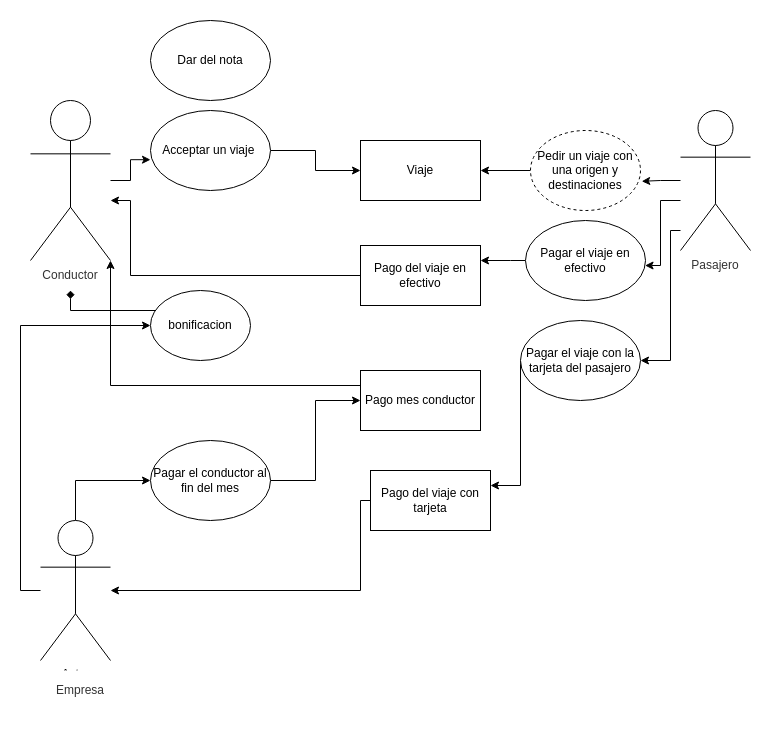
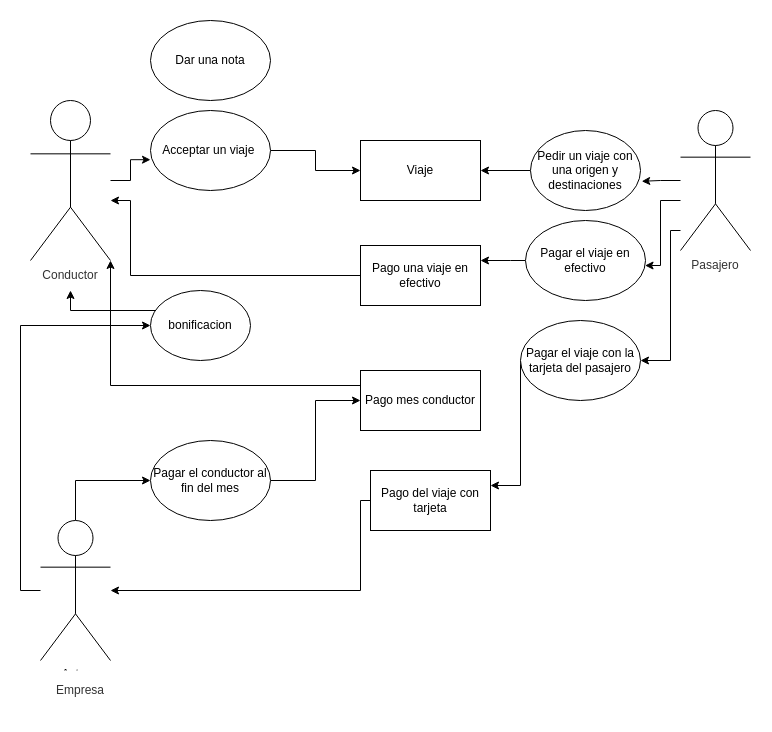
node "Dar del nota": label "Dar del nota" -> "Dar una nota"
node "Pedir un viaje con una origen y destinaciones": style dashed -> solid
node "Pago del viaje en efectivo": label "Pago del viaje en efectivo" -> "Pago una viaje en efectivo"
edge "bonificacion" -> "Conductor": arrowhead diamond -> classic
